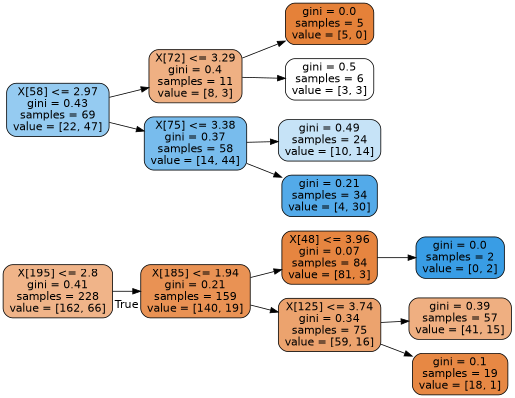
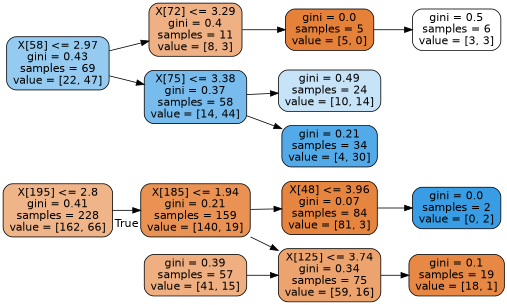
edge "X[72] <= 3.29 gini = 0.4 samples = 11 value = [8, 3]" -> "gini = 0.5 samples = 6 value = [3, 3]": now "gini = 0.0 samples = 5 value = [5, 0]" -> "gini = 0.5 samples = 6 value = [3, 3]"
edge "X[125] <= 3.74 gini = 0.34 samples = 75 value = [59, 16]" -> "gini = 0.39 samples = 57 value = [41, 15]": reversed
